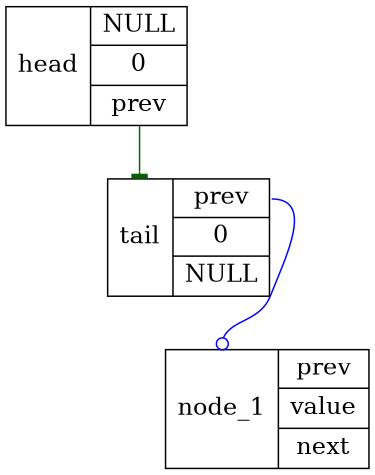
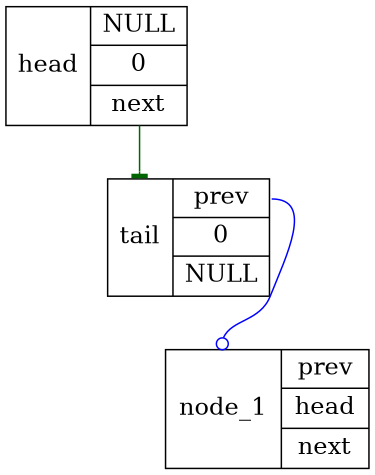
node "head": text "prev" -> "next"
node "node_1": text "value" -> "head"
